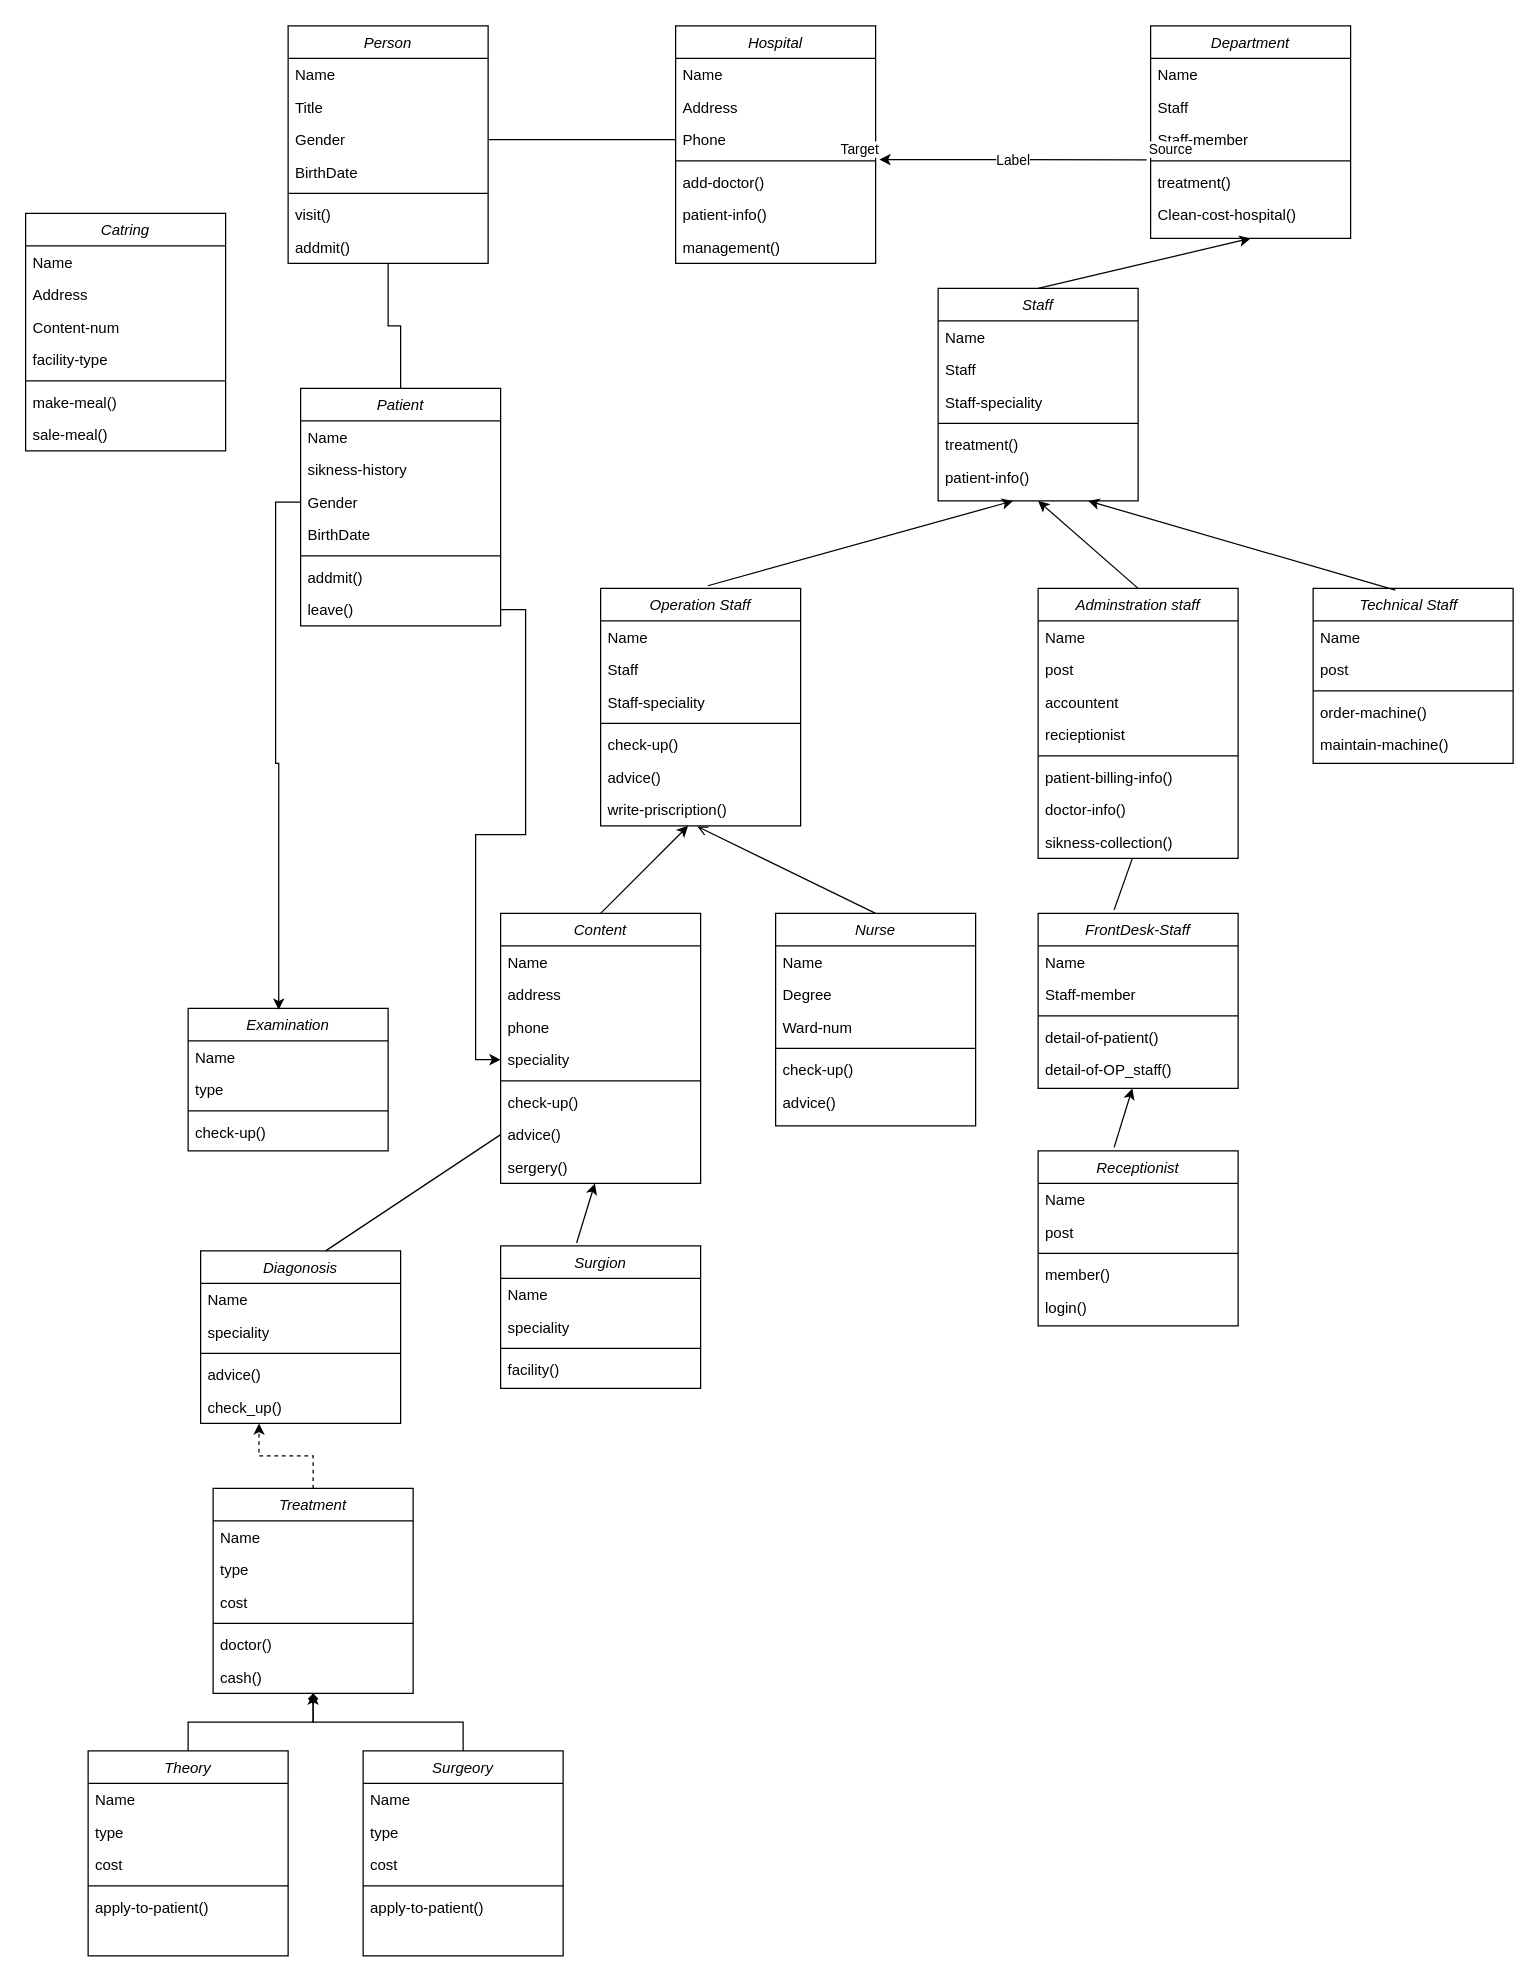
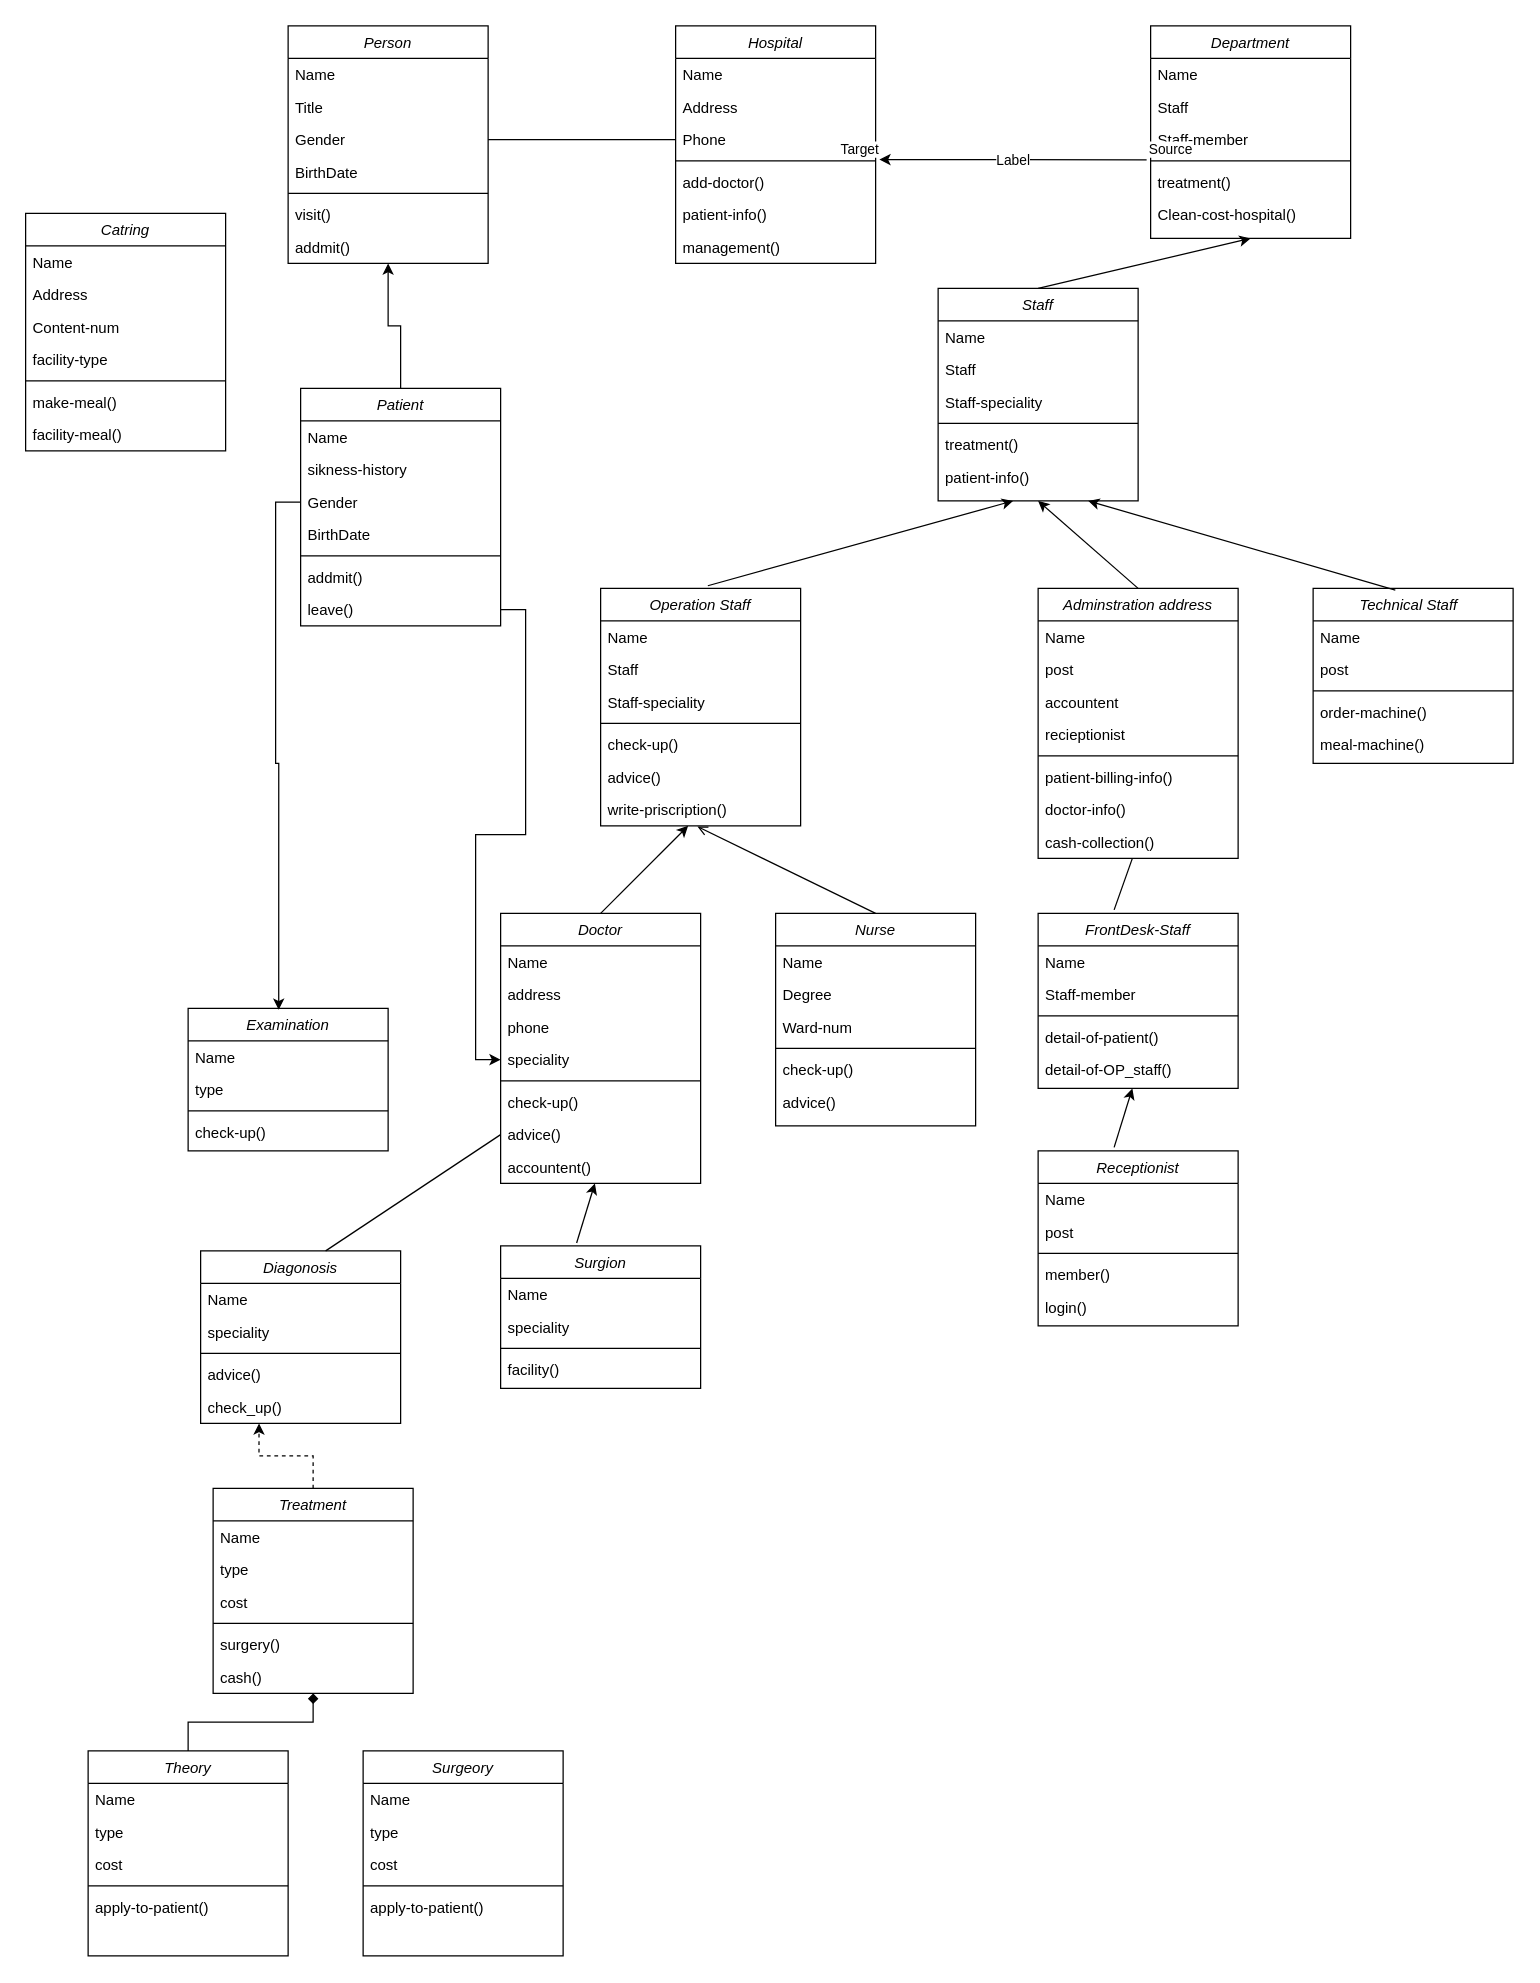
edge "Person" -- "Patient": arrowhead none -> classic
node "sale-meal()": label "sale-meal()" -> "facility-meal()"
node "Adminstration staff": label "Adminstration staff" -> "Adminstration address"
node "maintain-machine()": label "maintain-machine()" -> "meal-machine()"
node "sikness-collection()": label "sikness-collection()" -> "cash-collection()"
node "Content": label "Content" -> "Doctor"
node "sergery()": label "sergery()" -> "accountent()"
node "doctor()": label "doctor()" -> "surgery()"
edge "Surgeory" -> "Treatment": removed
